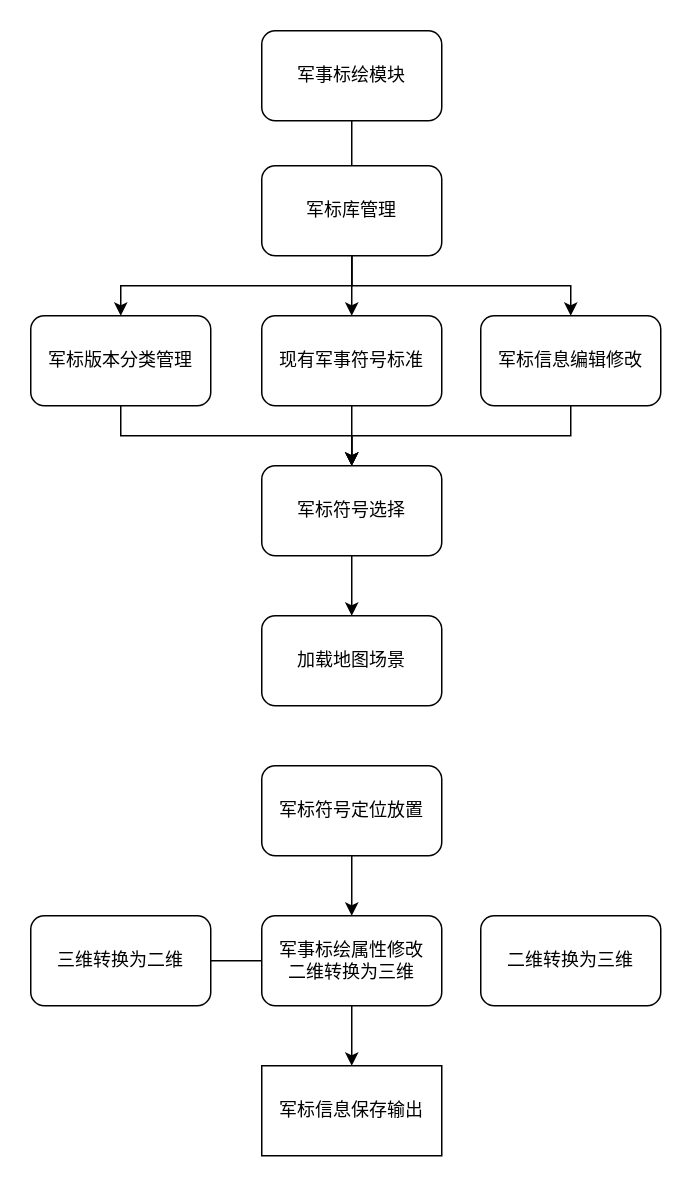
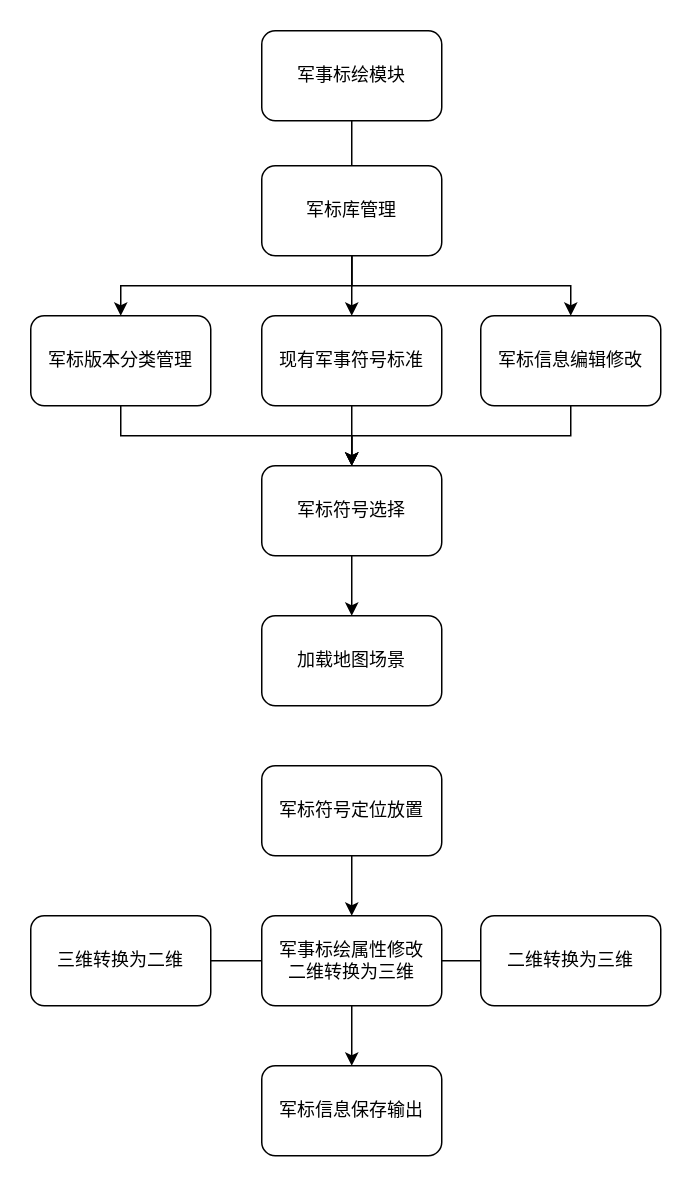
edge "军事标绘属性修改 二维转换为三维" -- "二维转换为三维": added
node "军标信息保存输出": shape rectangle -> rounded rectangle
